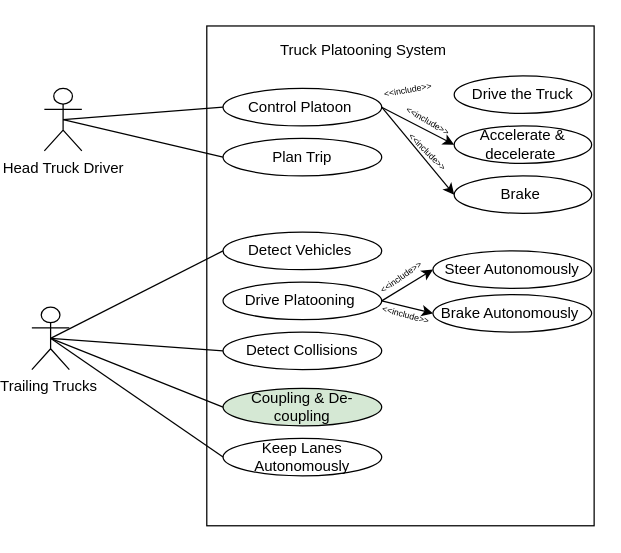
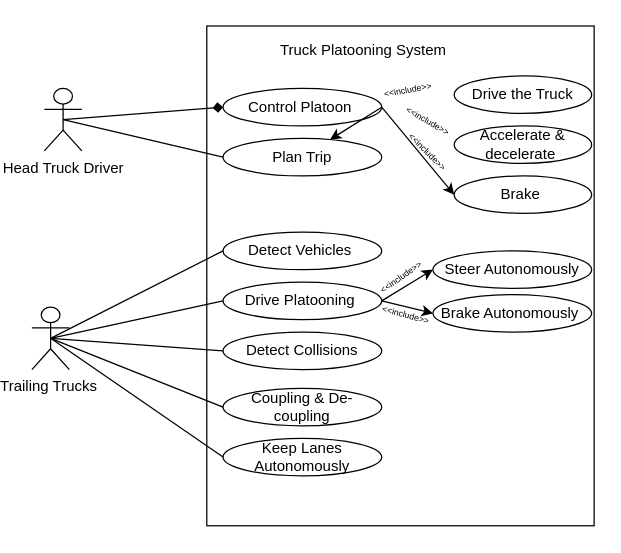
edge "Control Platoon" -- "Head Truck Driver": arrowhead none -> diamond
edge "Control Platoon" -> "Accelerate & decelerate": now "Control Platoon" -> "Plan Trip"
edge "Drive Platooning" -- "Trailing Trucks": added
node "Coupling & De-coupling": fillcolor #d5e8d4 -> #ffffff
